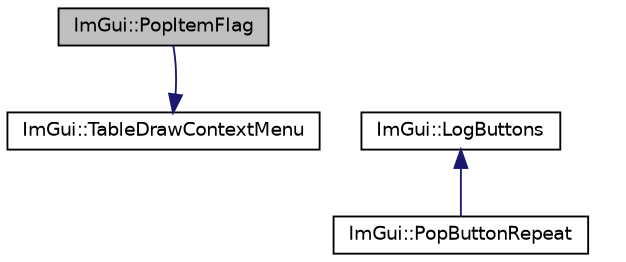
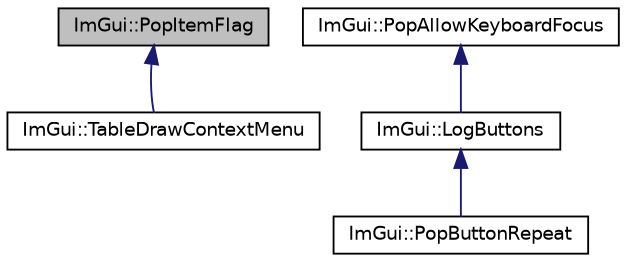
node "ImGui::PopAllowKeyboardFocus": added
edge "ImGui::PopItemFlag" -> "ImGui::TableDrawContextMenu": reversed
